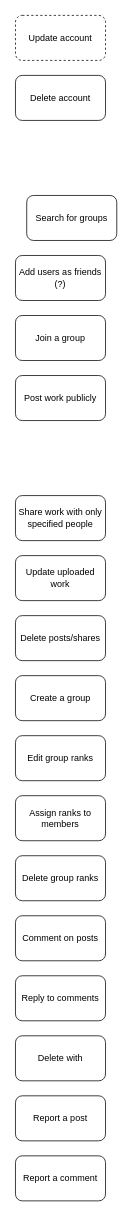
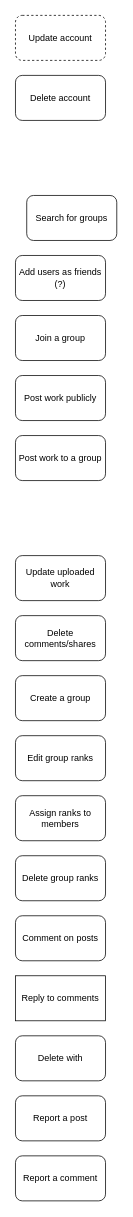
node "Post work to a group": added
node "Share work with only specified people": removed
node "Delete posts/shares": label "Delete posts/shares" -> "Delete comments/shares"
node "Reply to comments": shape rounded rectangle -> rectangle
